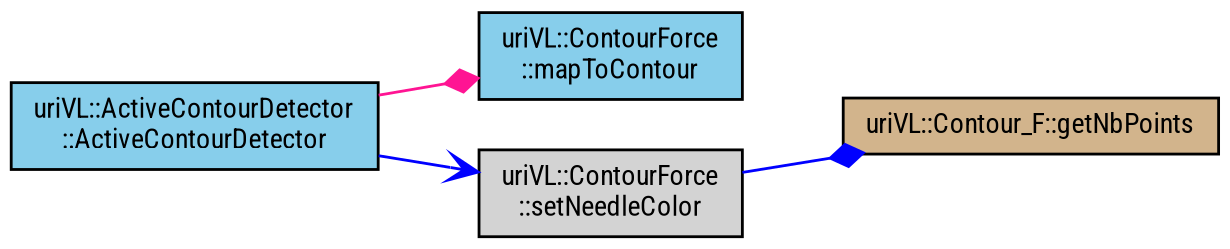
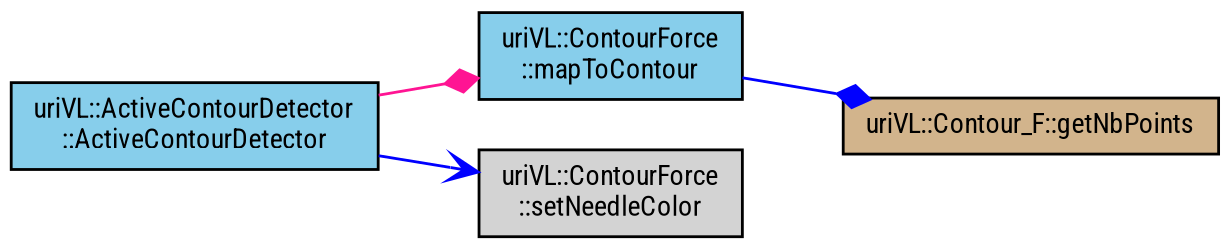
edge "uriVL::ContourForce ::setNeedleColor" -> "uriVL::Contour_F::getNbPoints": now "uriVL::ContourForce ::mapToContour" -> "uriVL::Contour_F::getNbPoints"
